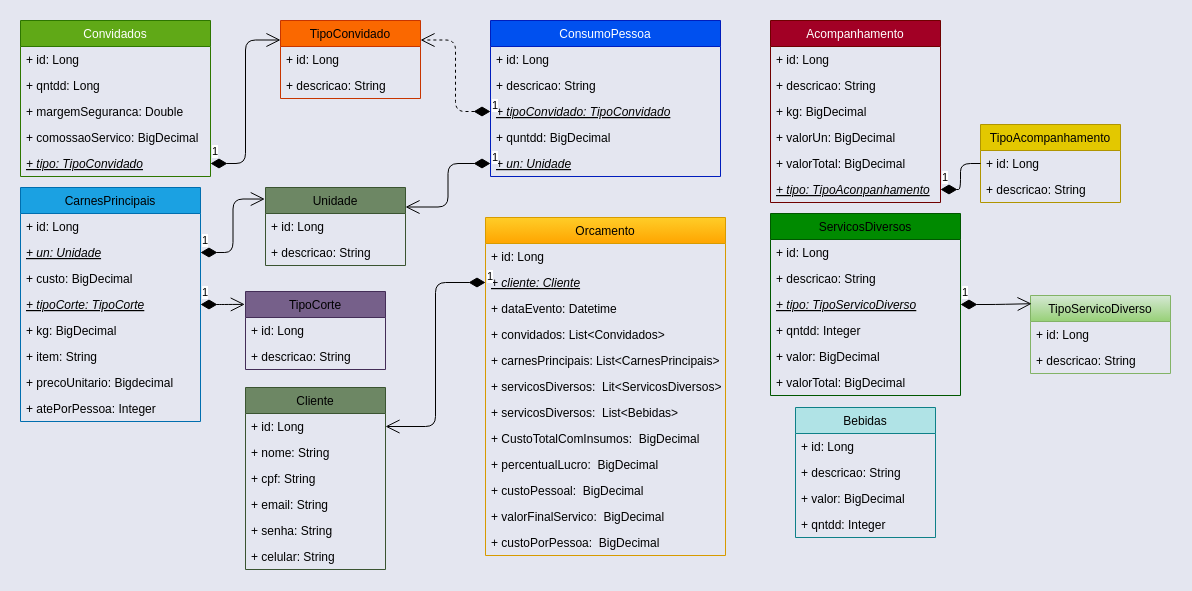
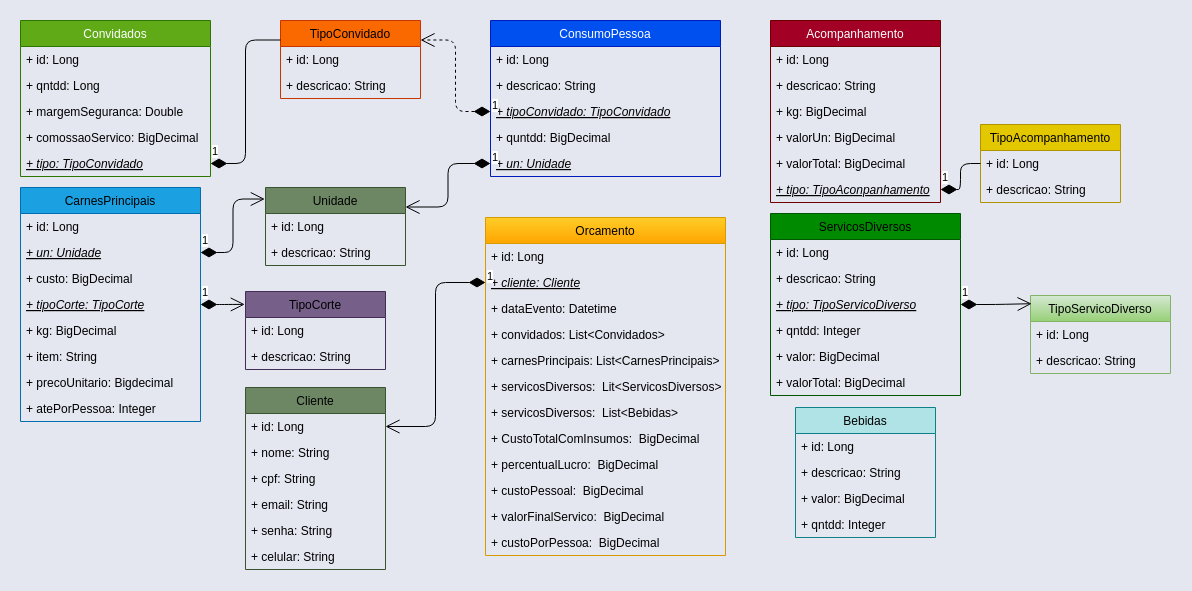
edge "TipoConvidado" -- "+ tipo: TipoConvidado": arrowhead open -> none
